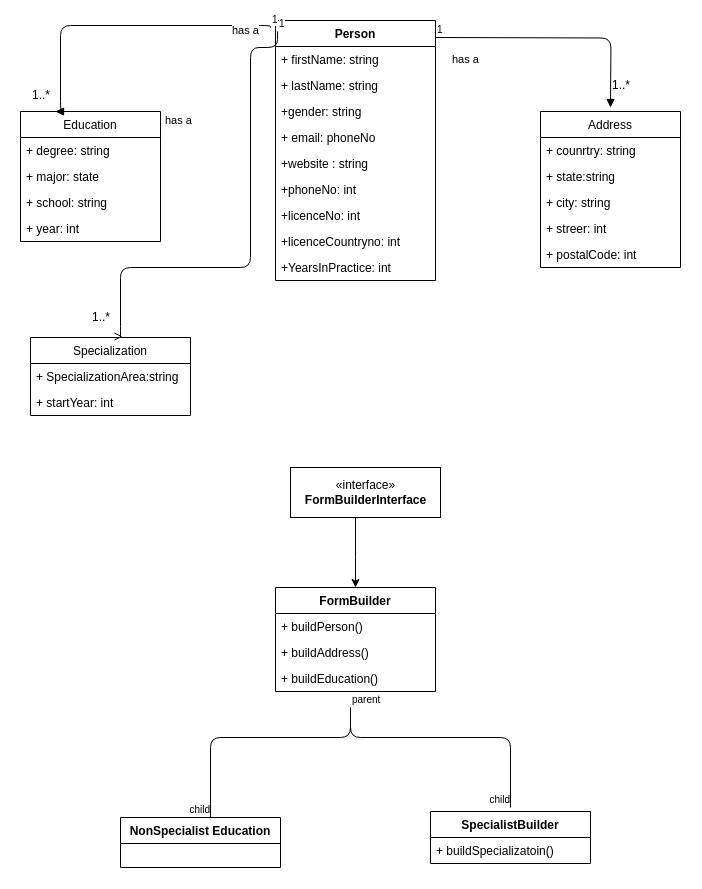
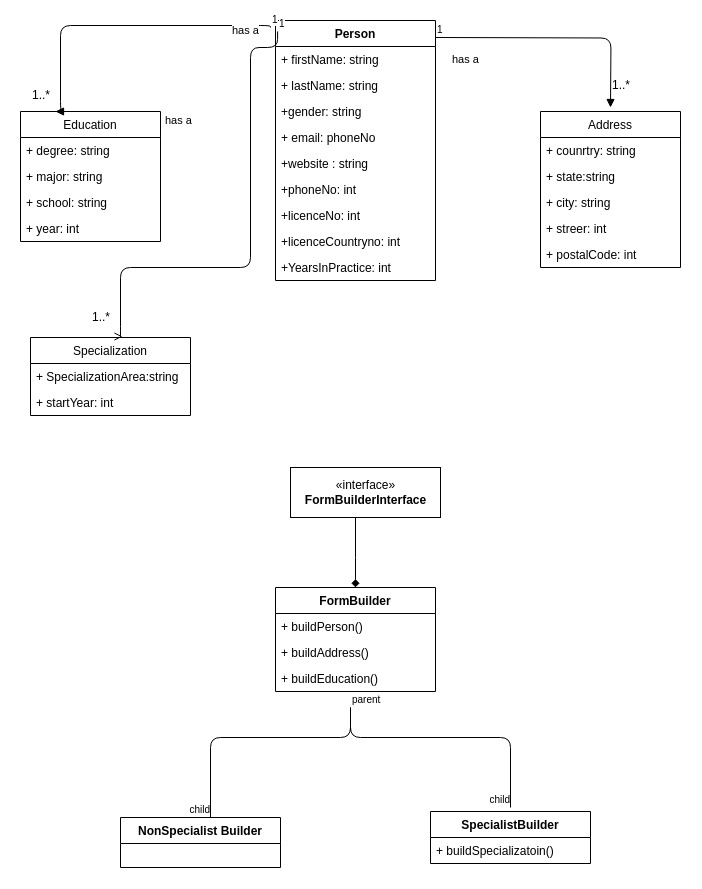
node "+ major: state": label "+ major: state" -> "+ major: string"
edge "«interface» FormBuilderInterface" -> "FormBuilder": arrowhead classic -> diamond
node "NonSpecialist Education": label "NonSpecialist Education" -> "NonSpecialist Builder"
